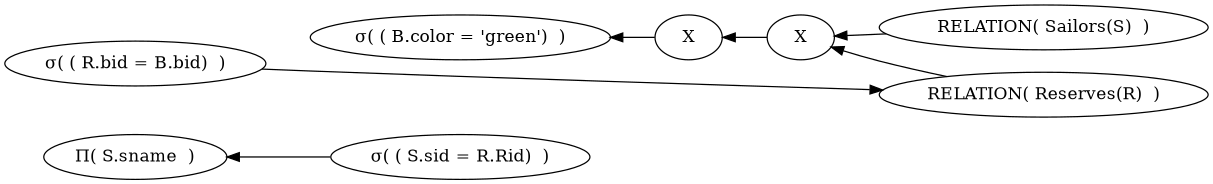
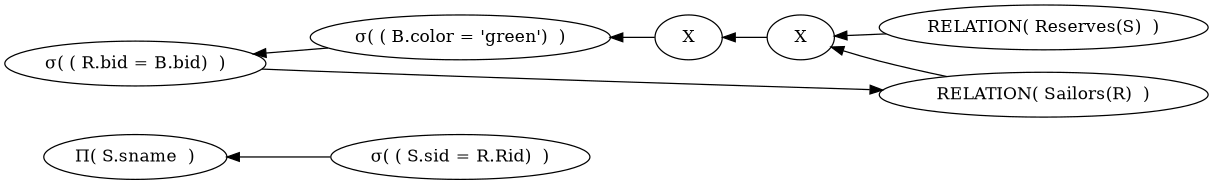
node "RELATION( Sailors(S)  )": label "RELATION( Sailors(S)  )" -> "RELATION( Reserves(S)  )"
edge "σ( ( B.color = 'green')  )" -> "σ( ( R.bid = B.bid)  )": added
node "RELATION( Reserves(R)  )": label "RELATION( Reserves(R)  )" -> "RELATION( Sailors(R)  )"
